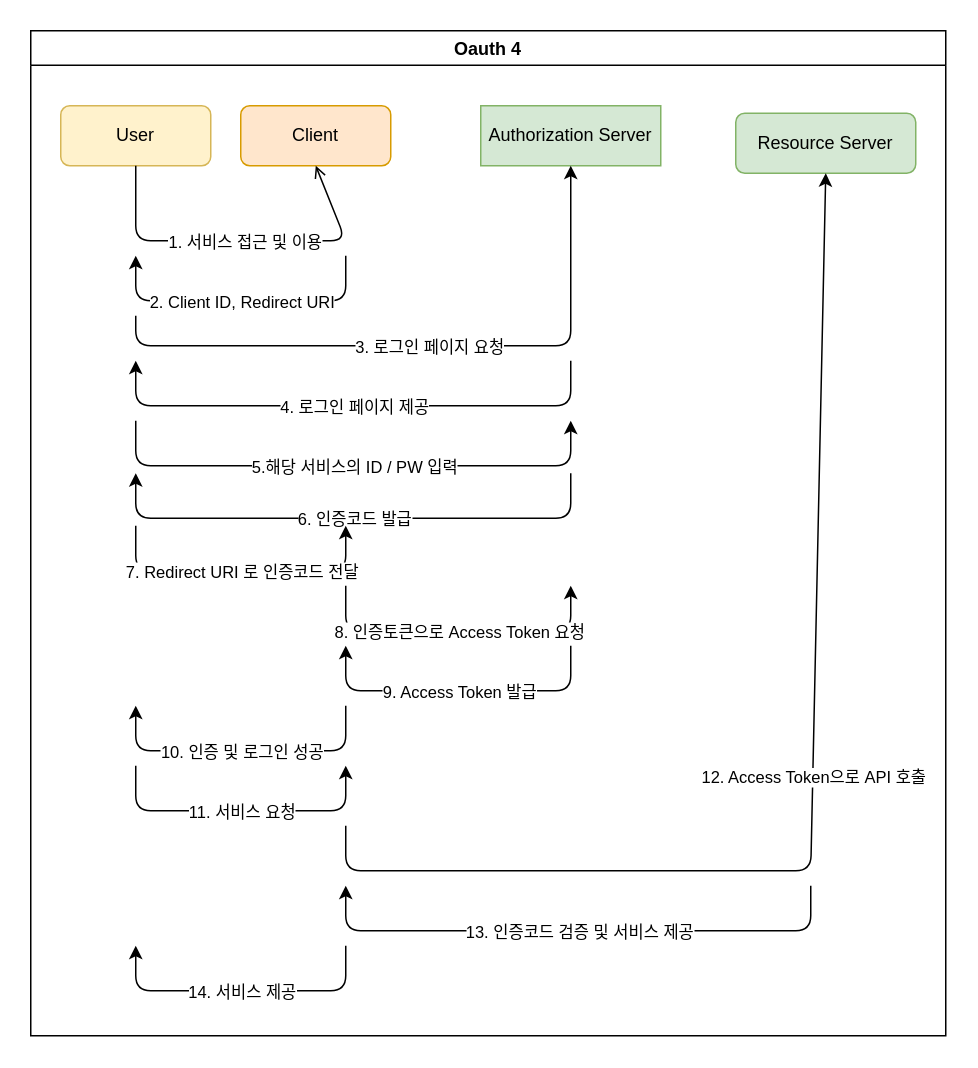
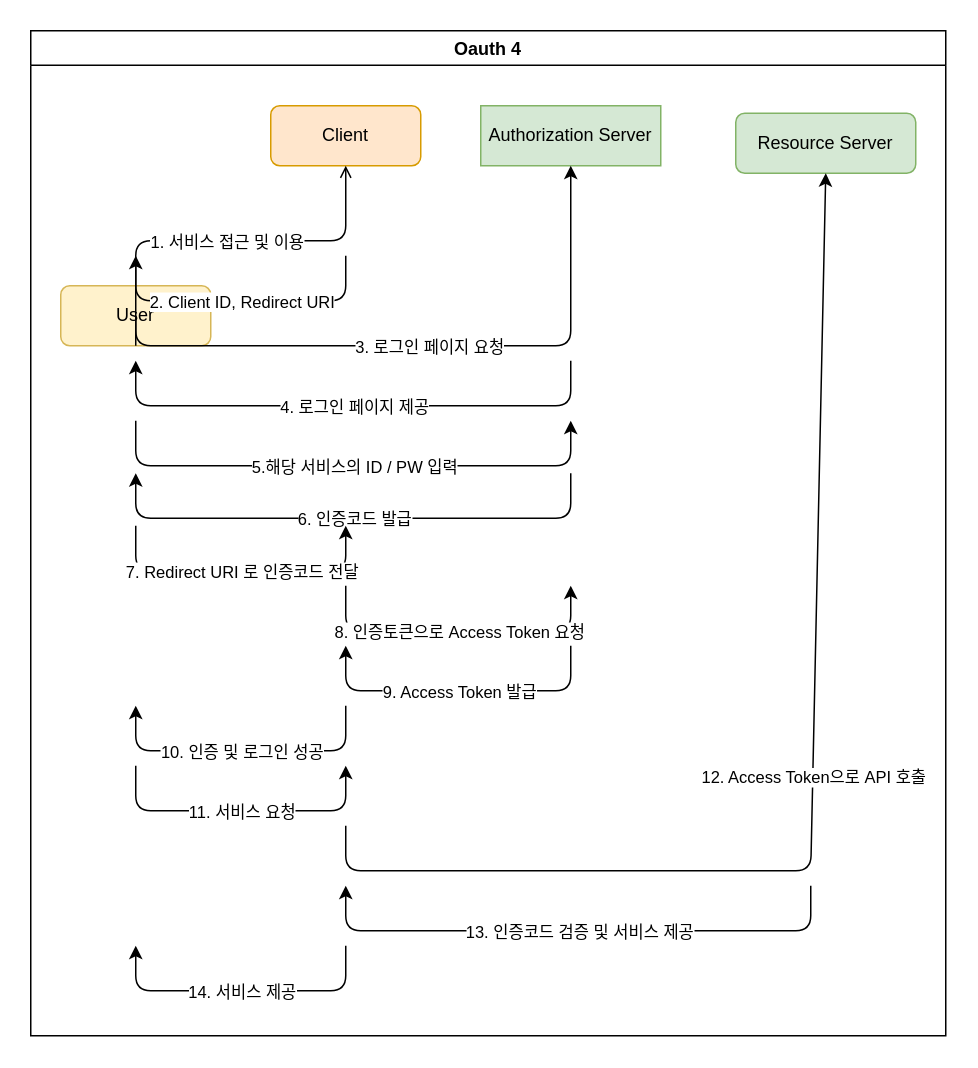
node "User": moved (136, 136) -> (136, 316)
node "Client": moved (316, 136) -> (346, 136)
